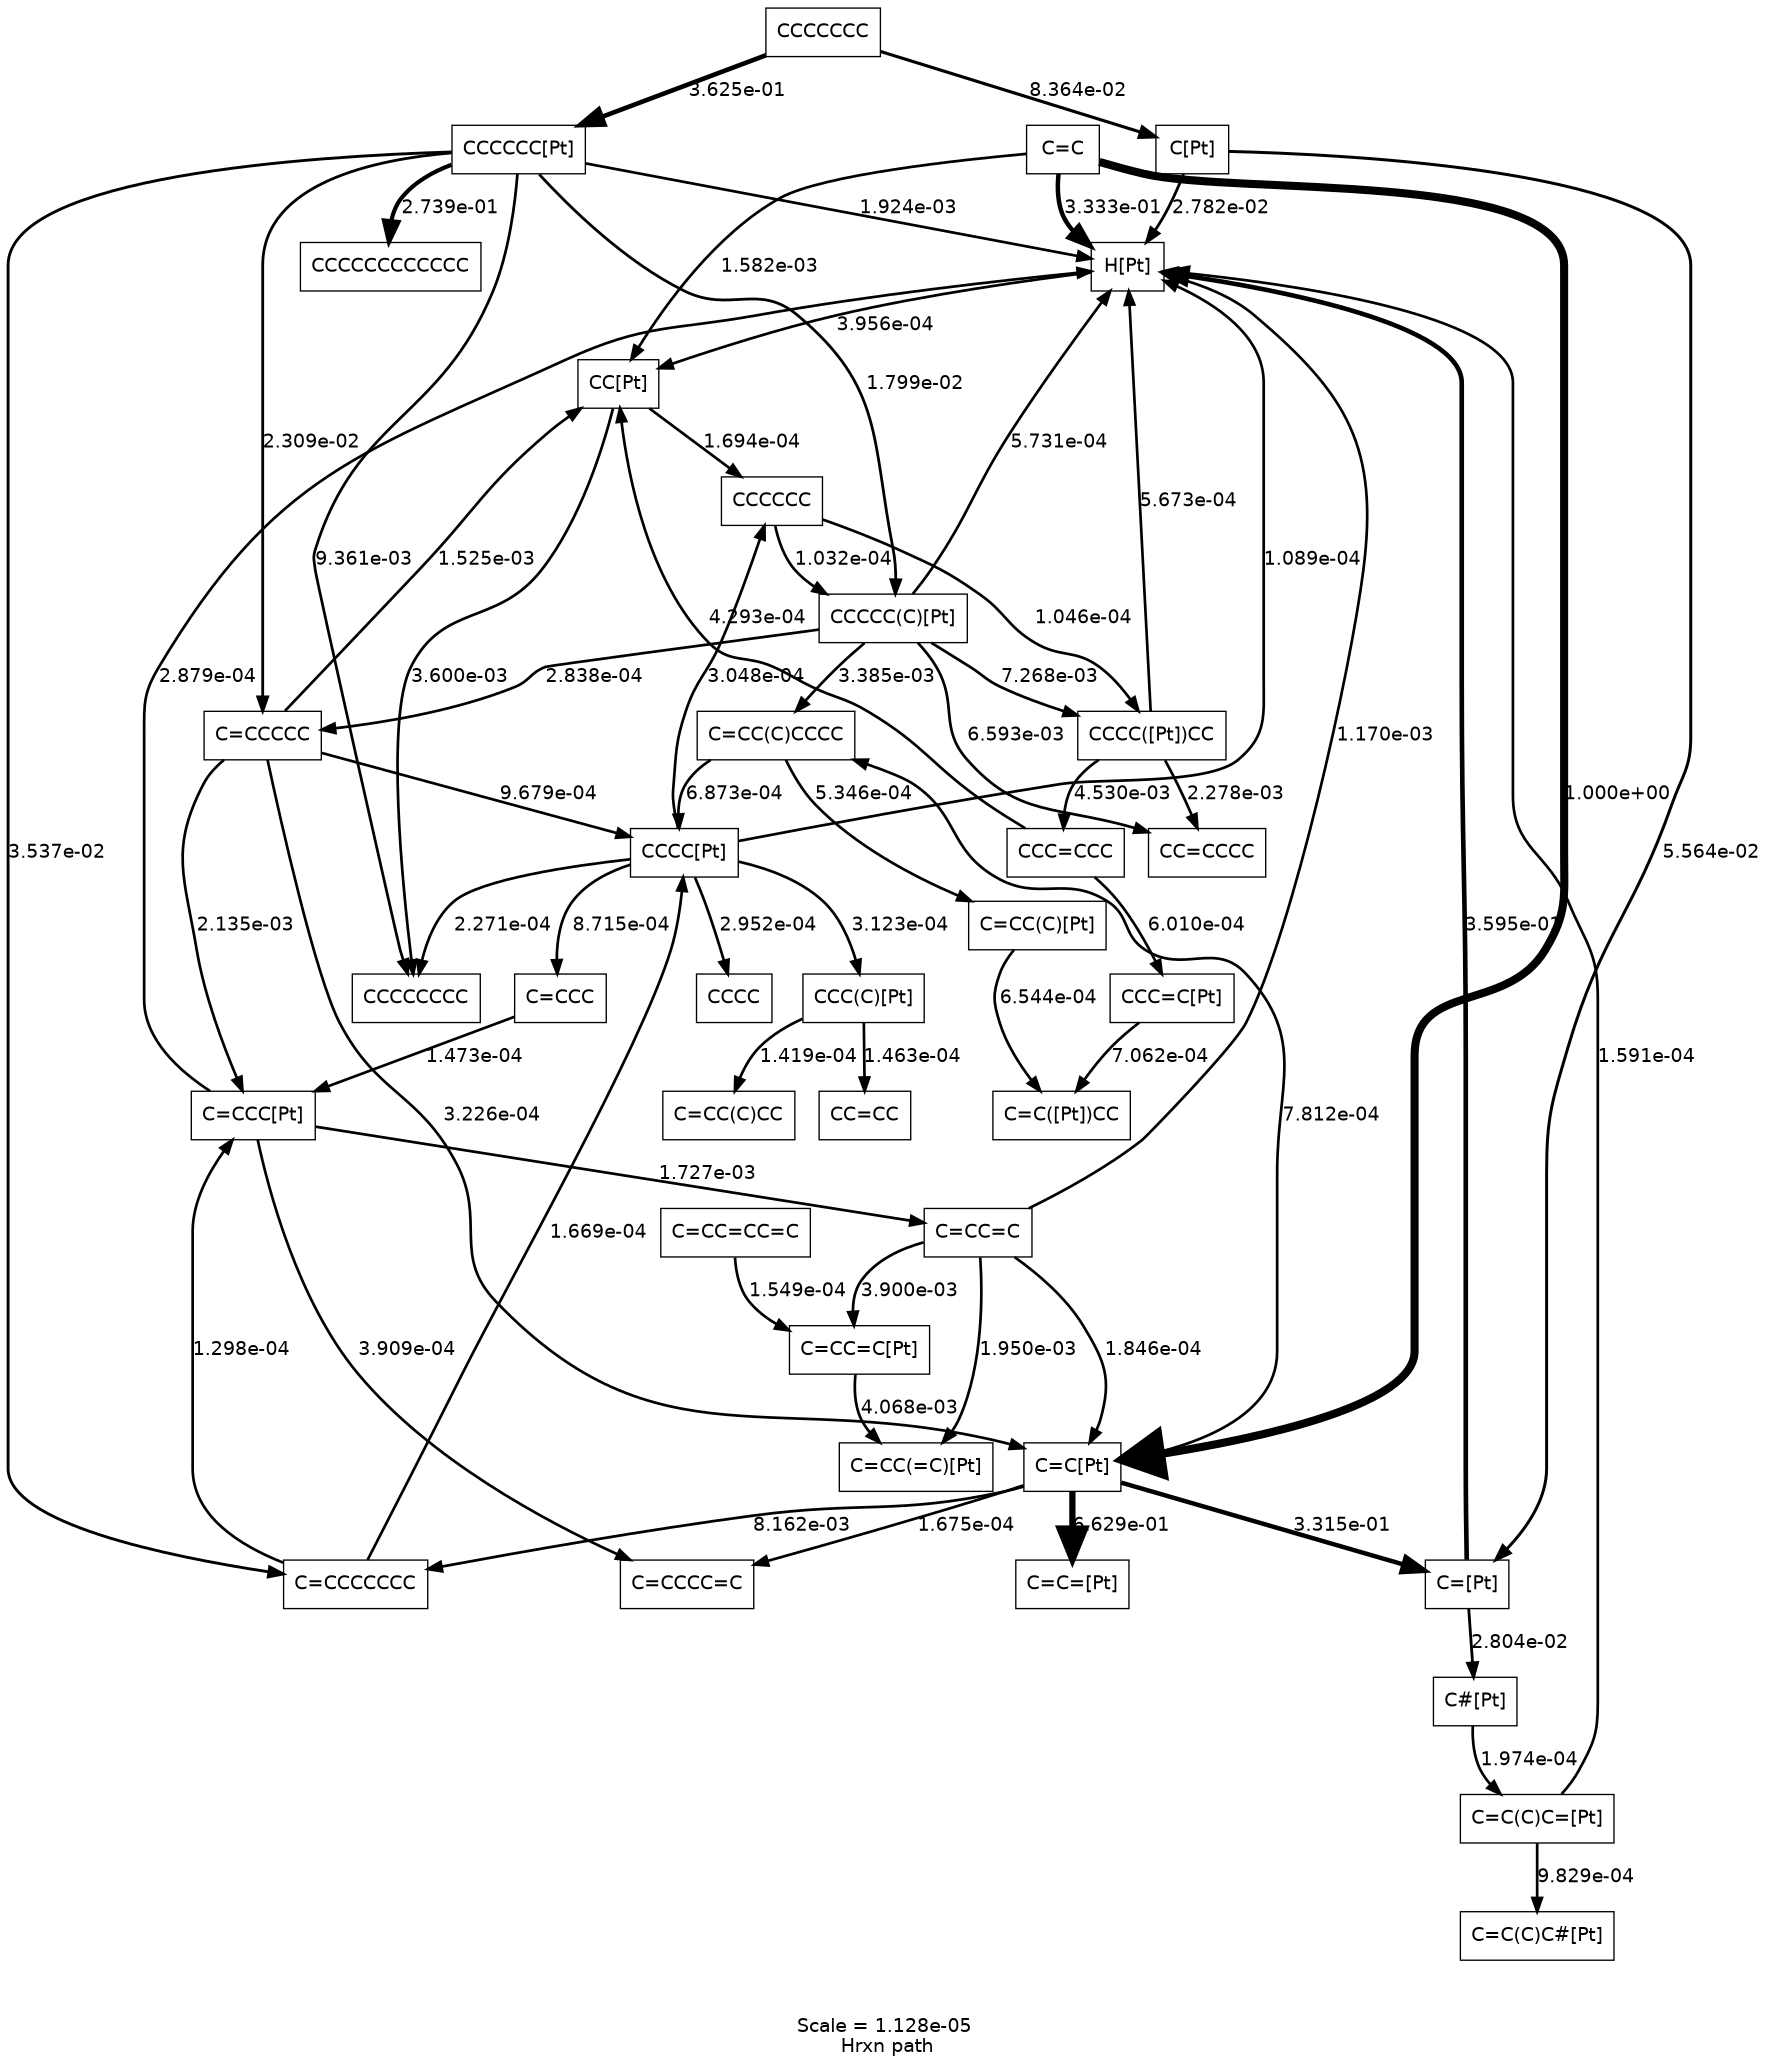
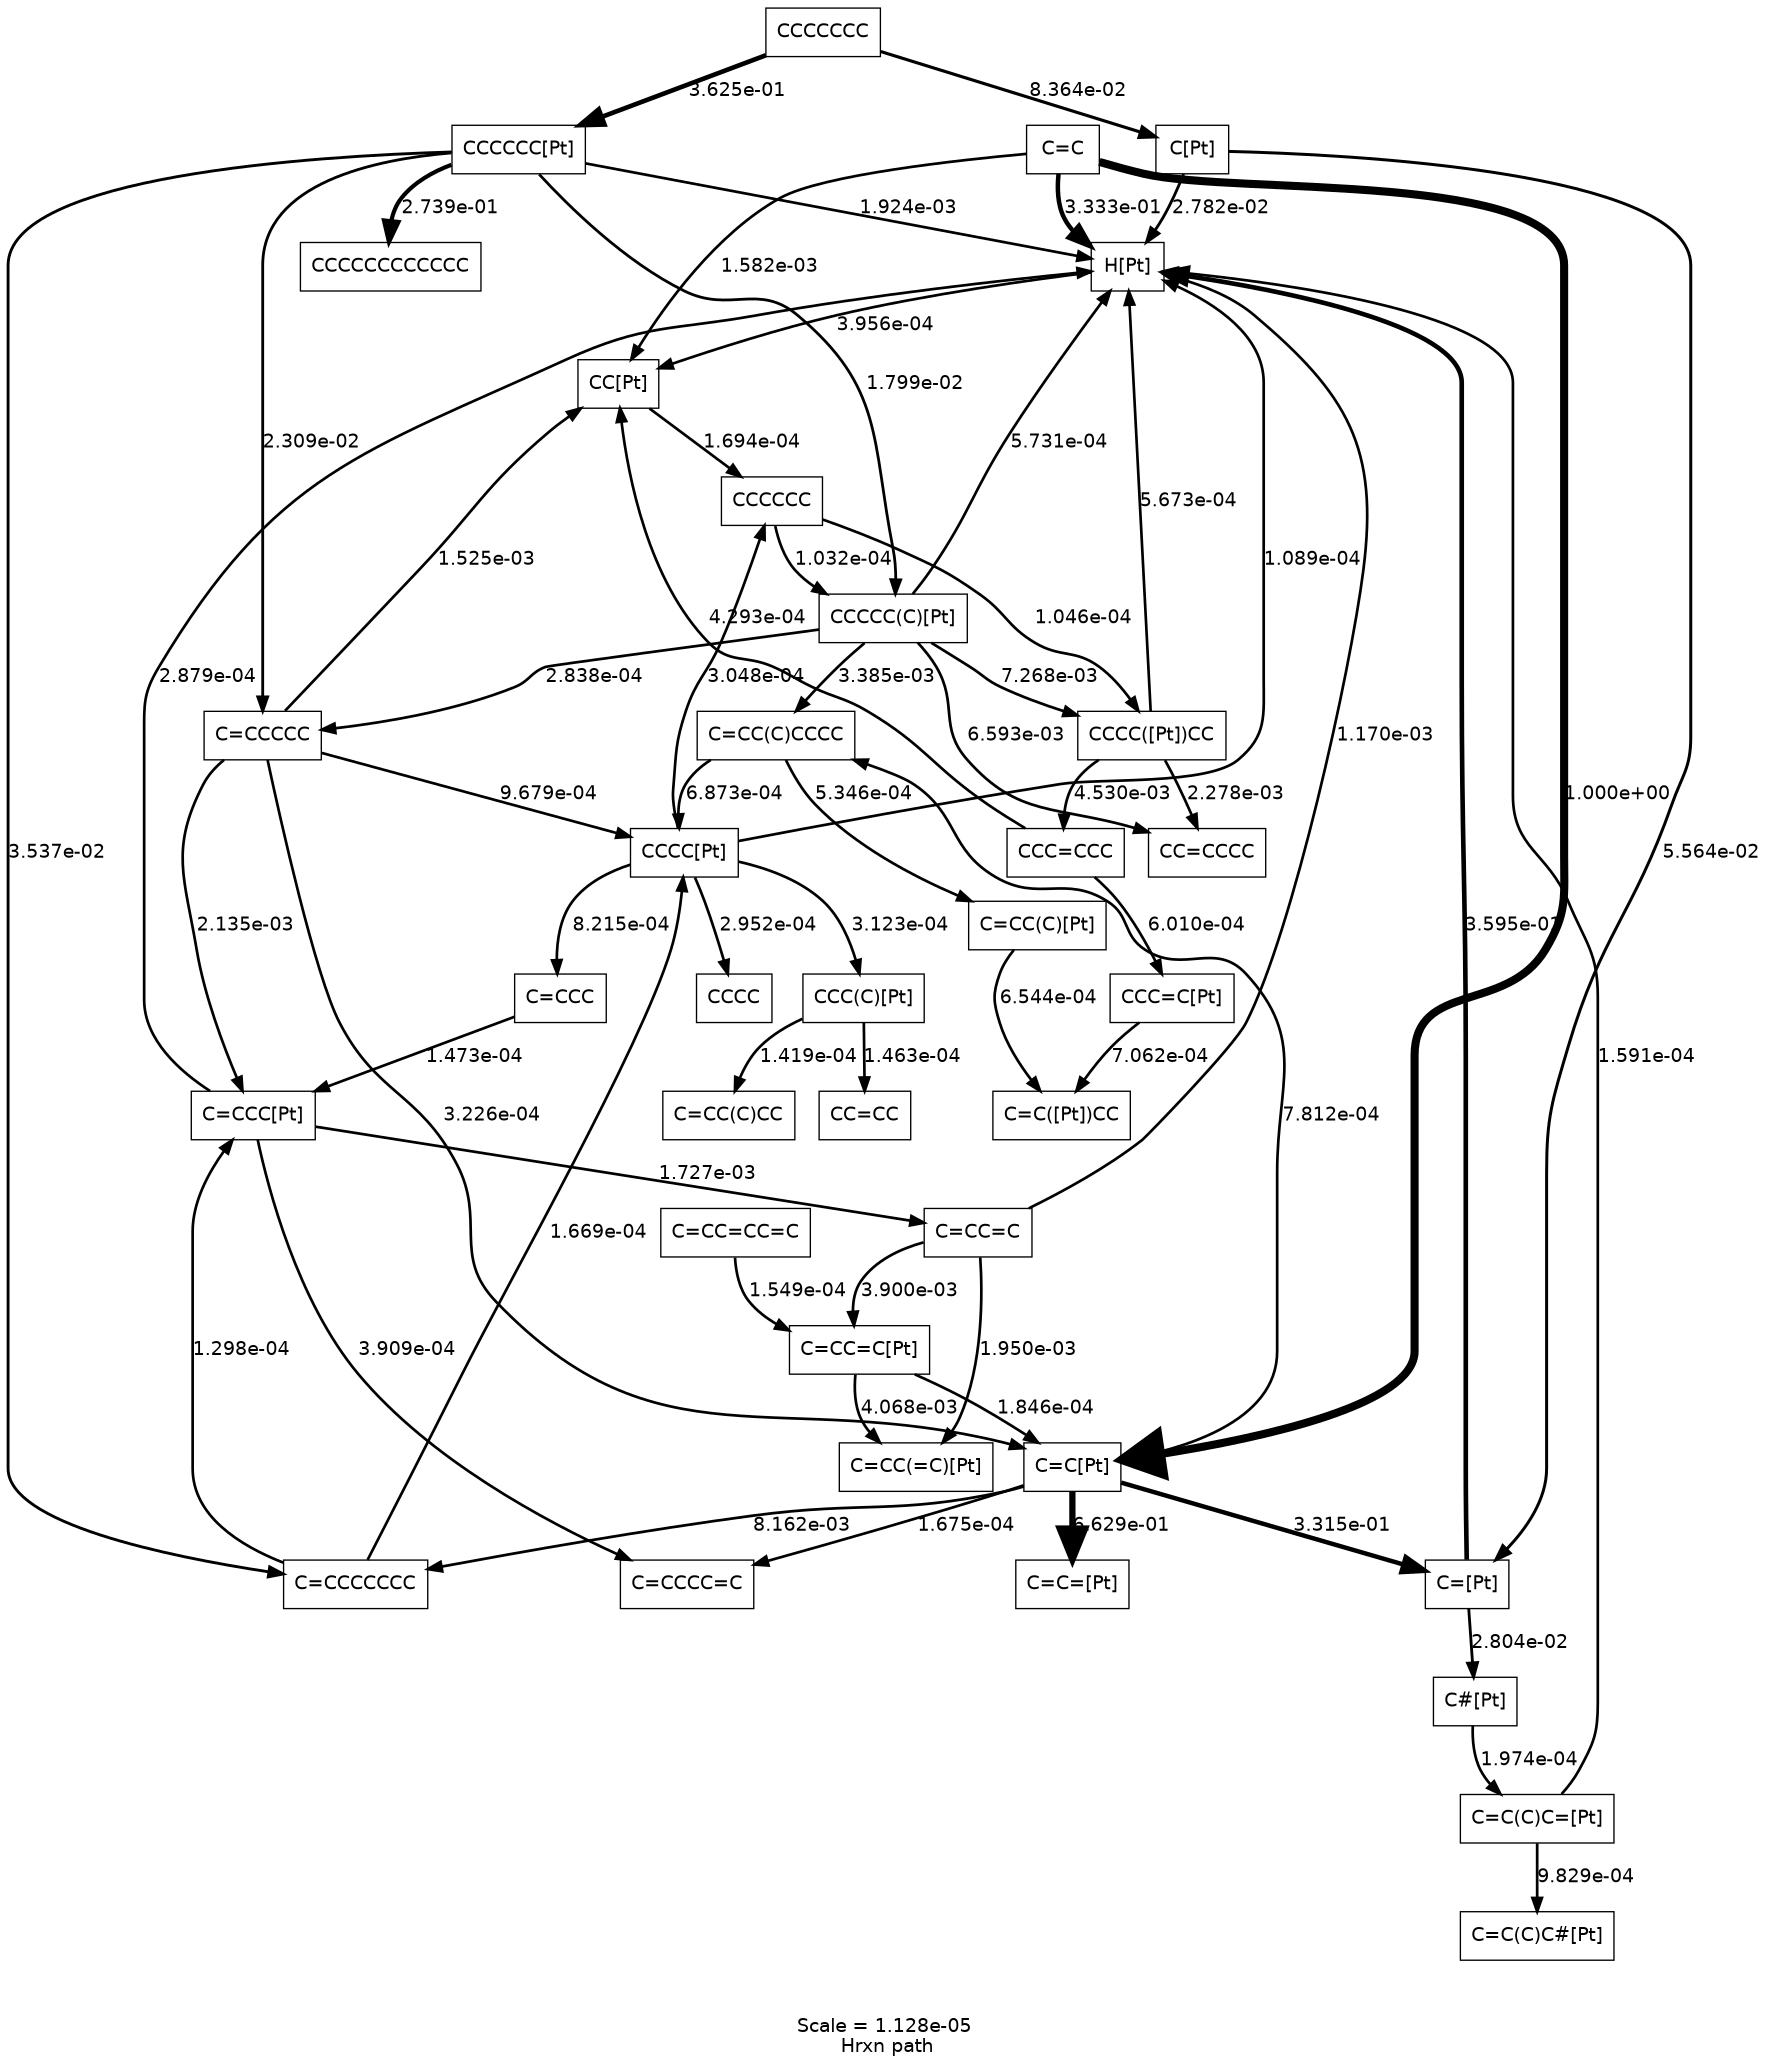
edge "CCCC[Pt]" -> "C=CCC": label "8.715e-04" -> "8.215e-04"
node "CCCCCCCC": removed
edge "C=CC=C" -> "C=C[Pt]": now "C=CC=C[Pt]" -> "C=C[Pt]"
